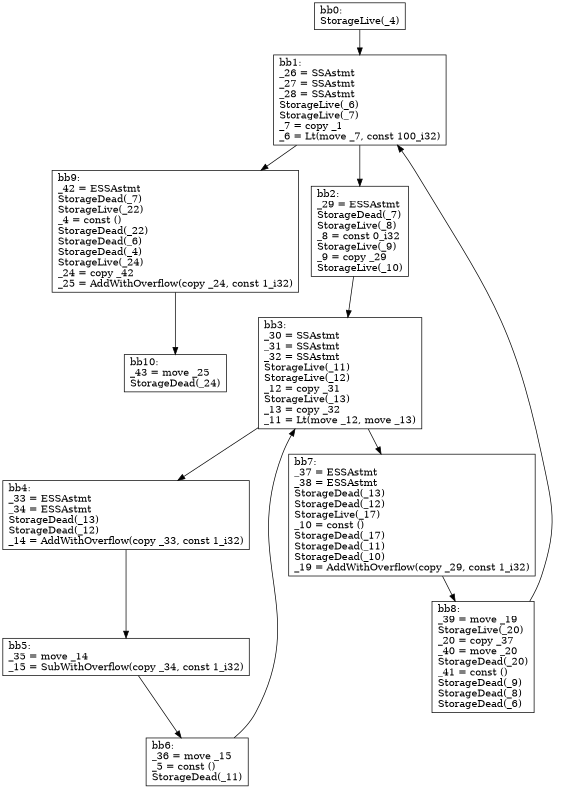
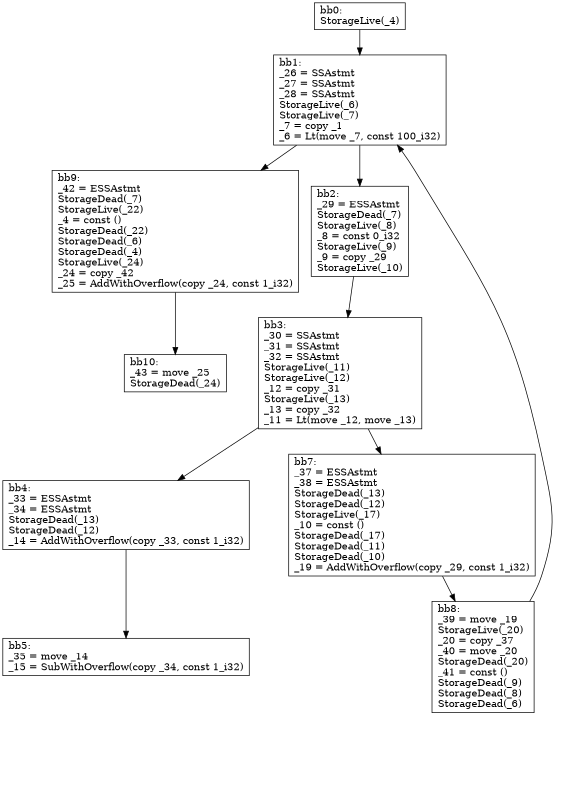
node "bb6: _36 = move _15 _5 = const () StorageDead(_11)": removed
